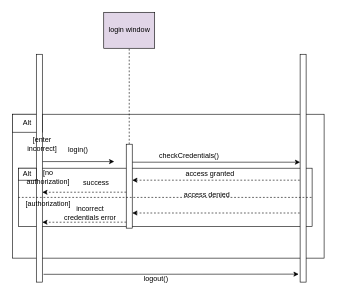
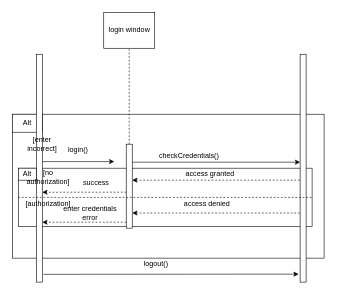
node "login window": fillcolor #e1d5e7 -> #ffffff
node "access denied": moved (207, 195) -> (207, 204)
node "incorrect credentials error": label "incorrect credentials error" -> "enter credentials error"
node "logout()": moved (156, 279) -> (156, 264)
